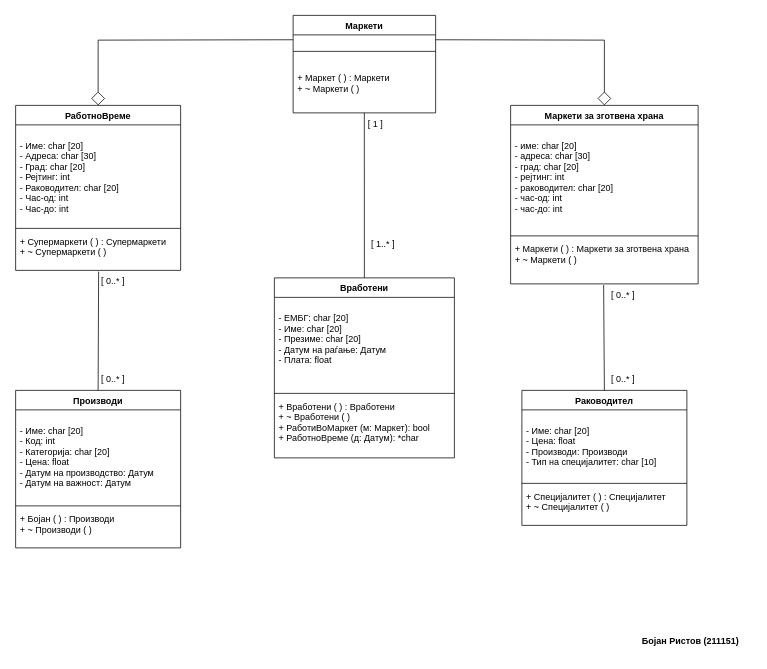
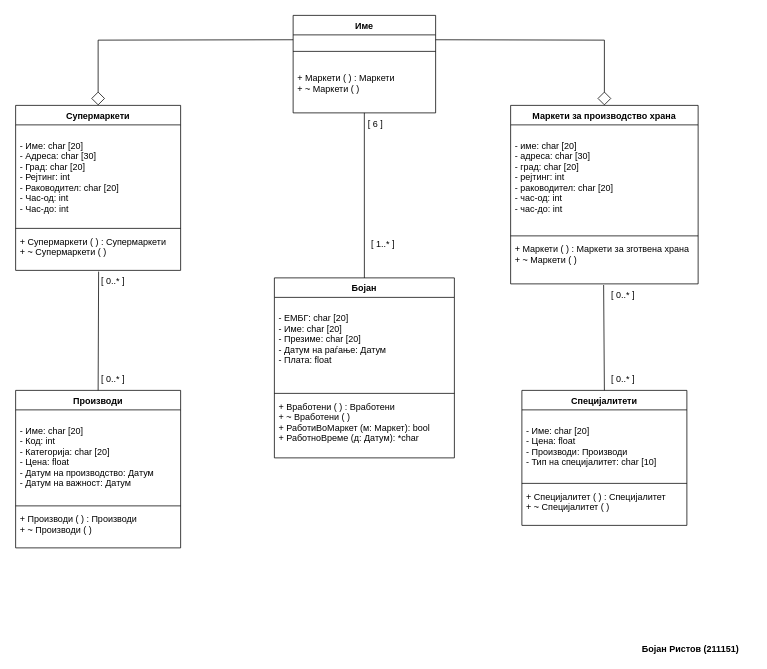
node "Маркети": label "Маркети" -> "Име"
node "+ Маркет ( ) : Маркети + ~ Маркети ( )": label "+ Маркет ( ) : Маркети + ~ Маркети ( )" -> "+ Маркети ( ) : Маркети + ~ Маркети ( )"
node "РаботноВреме": label "РаботноВреме" -> "Супермаркети"
node "Маркети за зготвена храна": label "Маркети за зготвена храна" -> "Маркети за производство храна"
node "[ 1 ]": label "[ 1 ]" -> "[ 6 ]"
node "Вработени": label "Вработени" -> "Бојан"
node "Раководител": label "Раководител" -> "Специјалитети"
node "+ Бојан ( ) : Производи + ~ Производи ( )": label "+ Бојан ( ) : Производи + ~ Производи ( )" -> "+ Производи ( ) : Производи + ~ Производи ( )"
node "Бојан Ристов (211151)": moved (690, 642) -> (690, 649)
